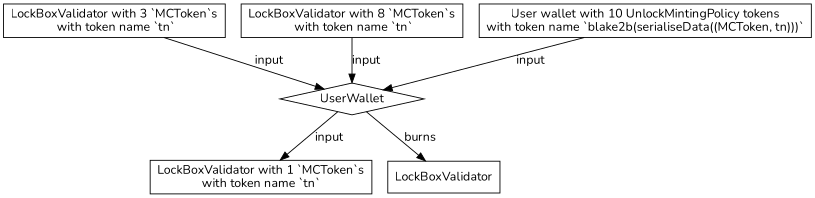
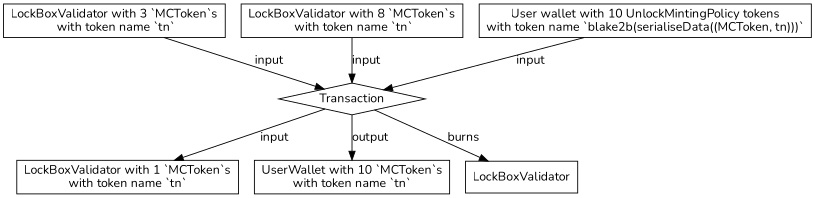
node "UserWallet": label "UserWallet" -> "Transaction"
node "UserWallet with 10 `MCToken`s with token name `tn`": added
